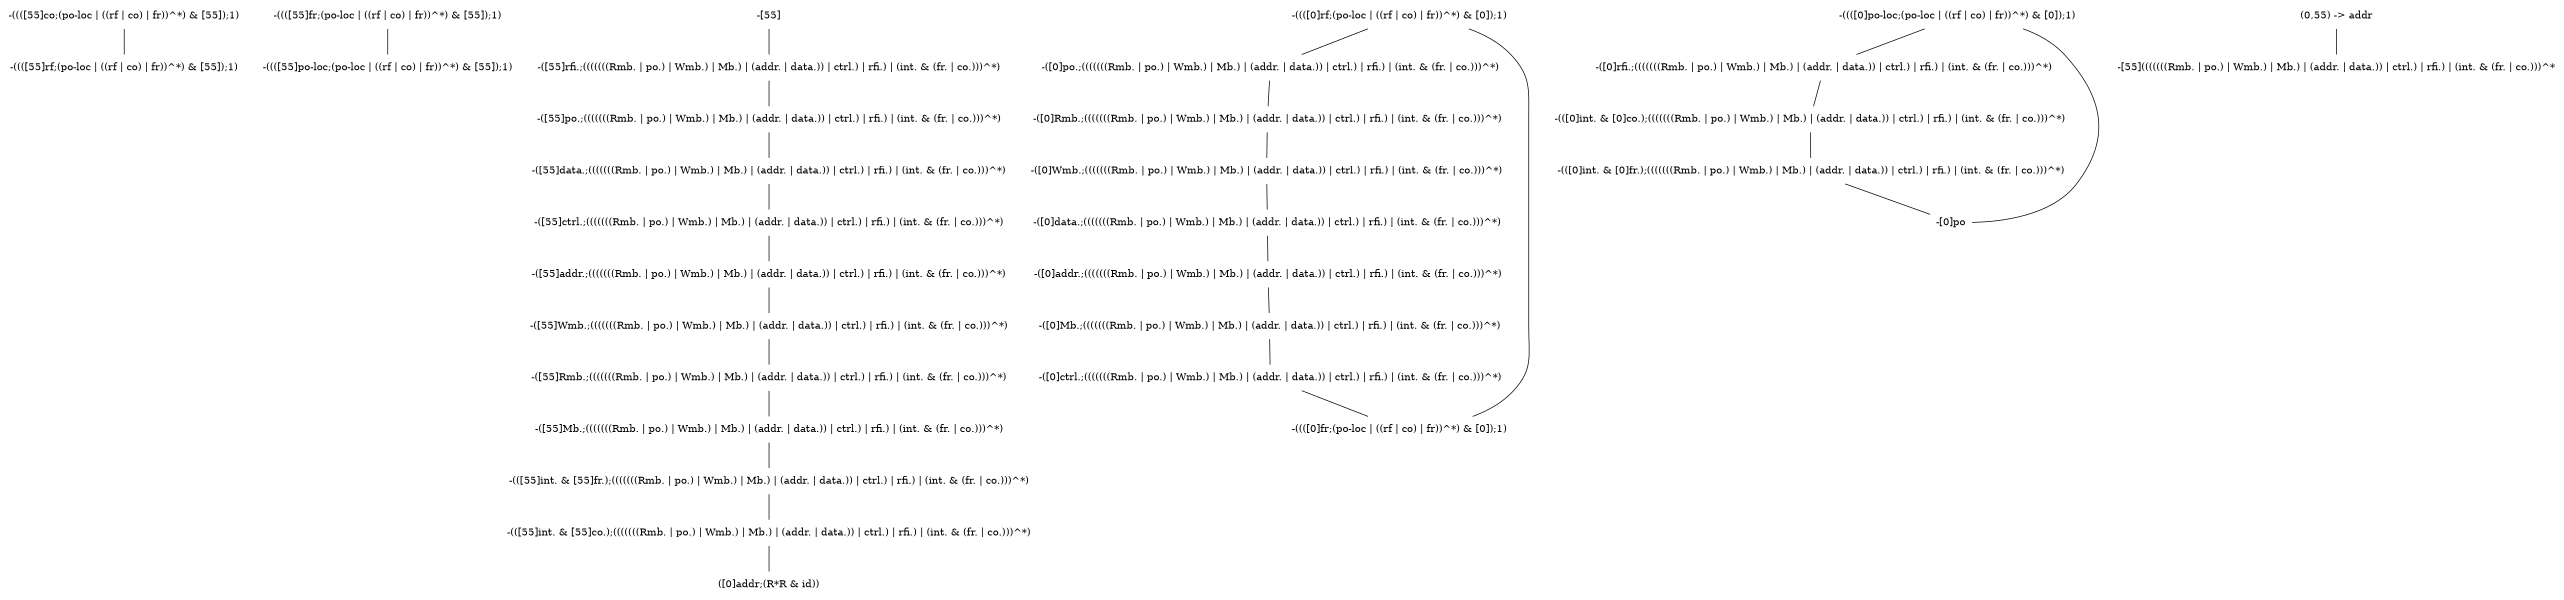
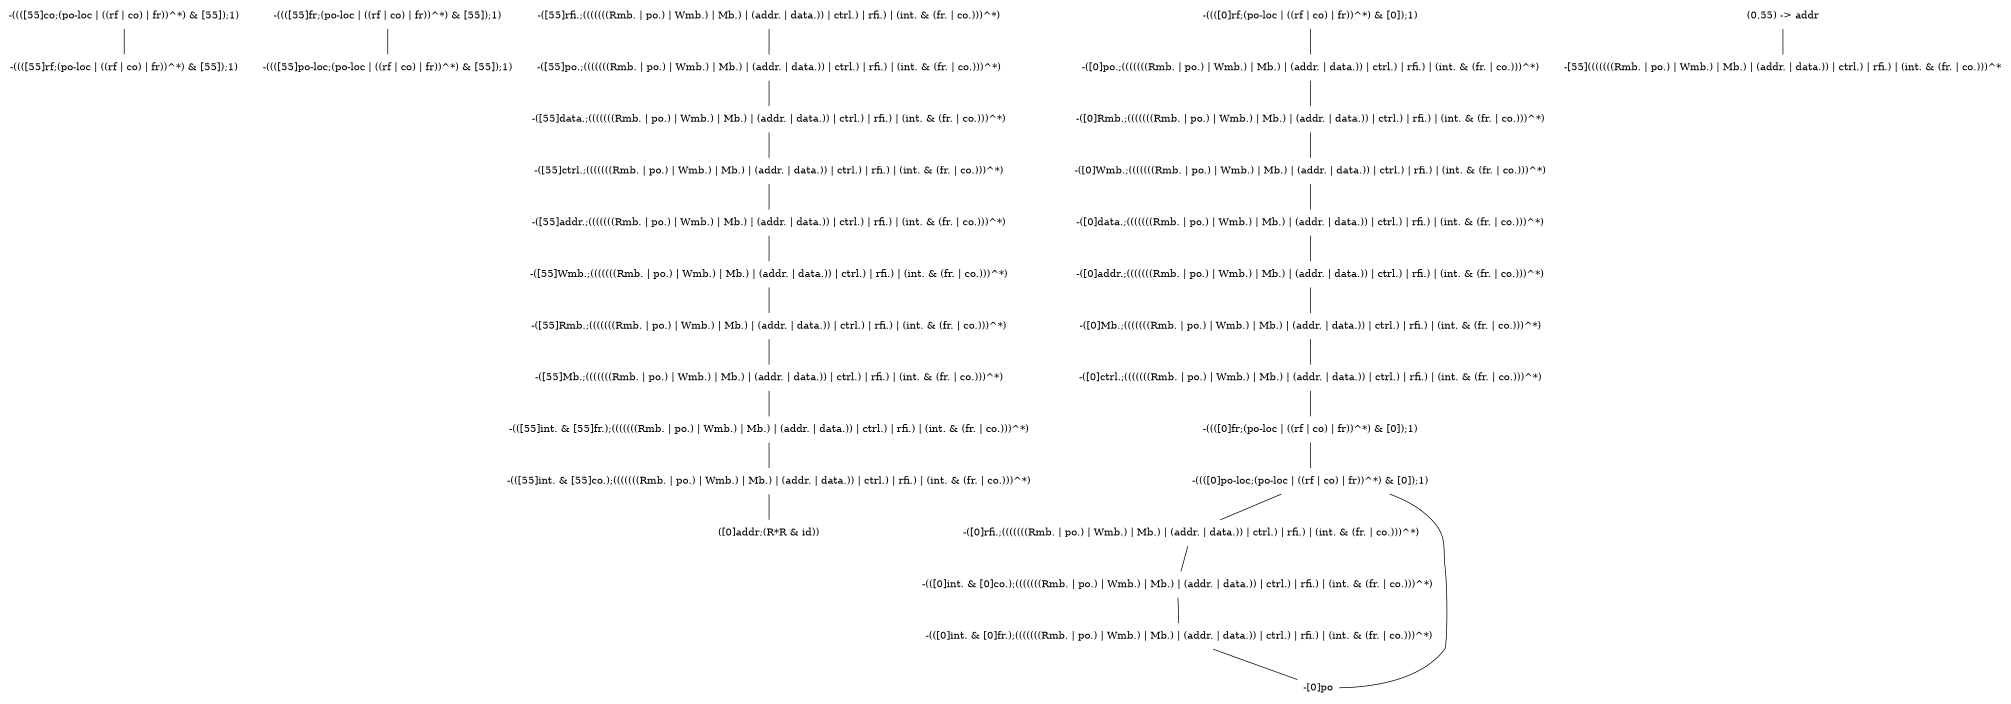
node "-[55]": removed
edge "-((([0]rf;(po-loc | ((rf | co) | fr))^*) & [0]);1)" -- "-((([0]fr;(po-loc | ((rf | co) | fr))^*) & [0]);1)": now "-((([0]po-loc;(po-loc | ((rf | co) | fr))^*) & [0]);1)" -- "-((([0]fr;(po-loc | ((rf | co) | fr))^*) & [0]);1)"
